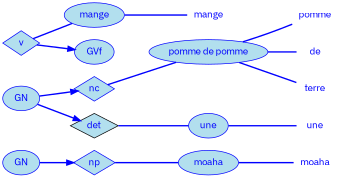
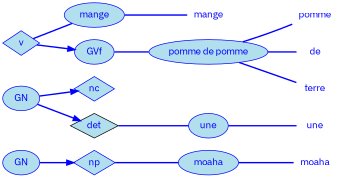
edge "pomme de pomme" -- "nc": now "pomme de pomme" -- "GVf"
